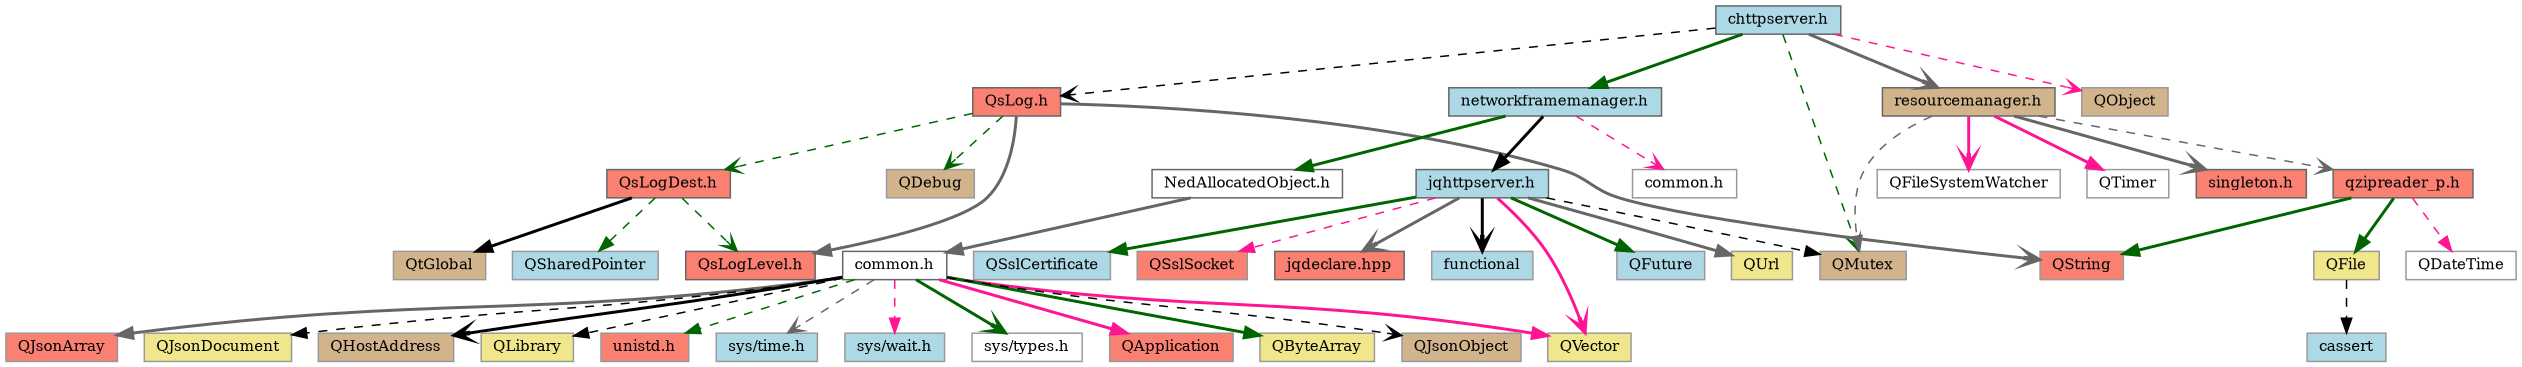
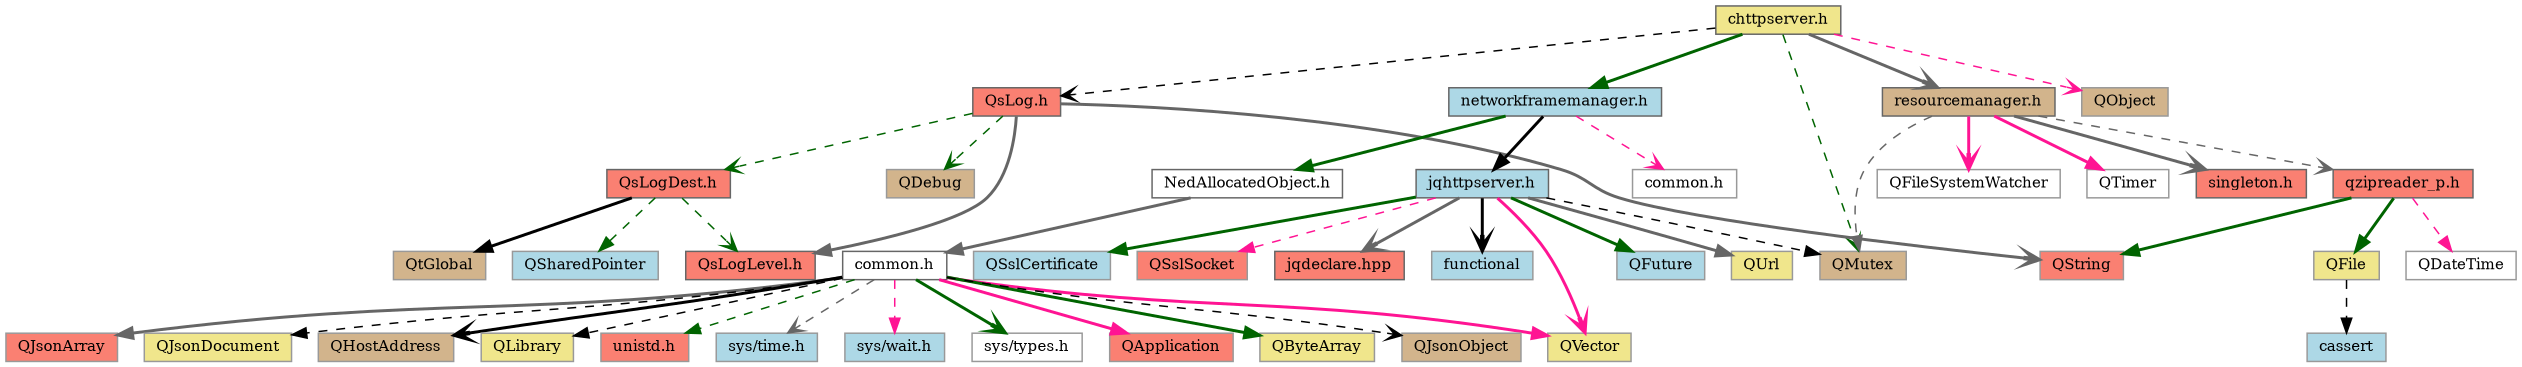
node "chttpserver.h": fillcolor lightblue -> khaki
